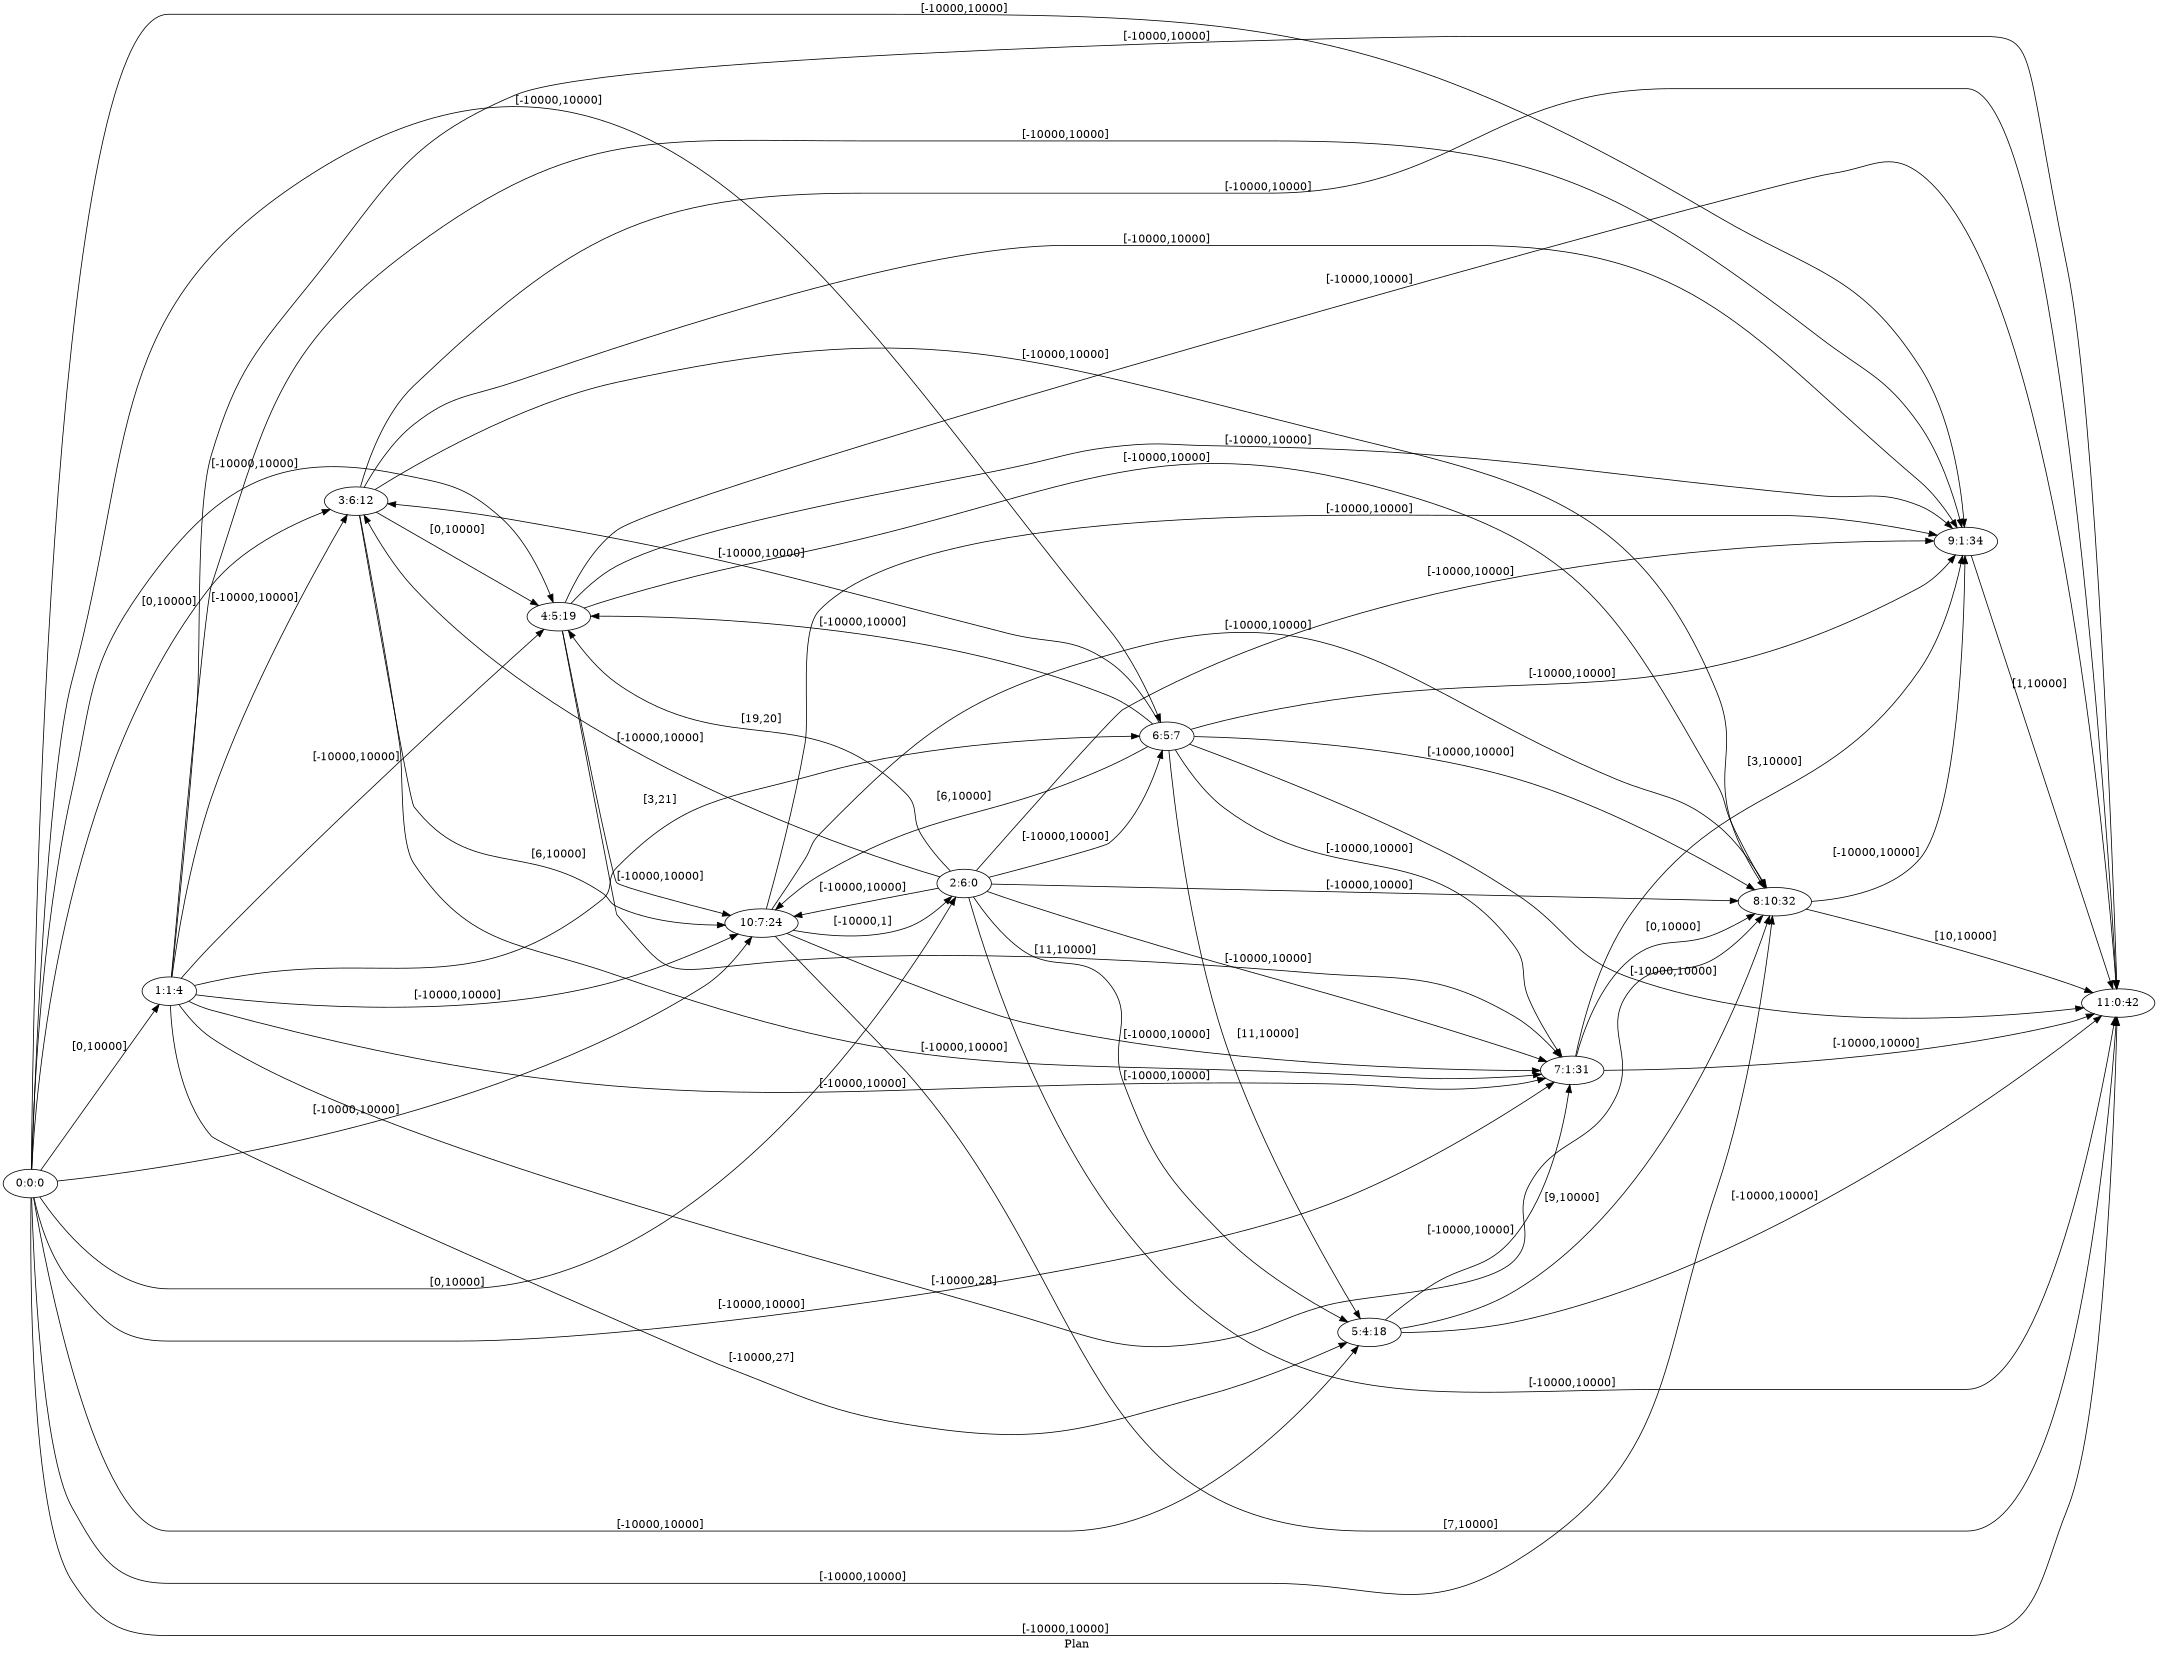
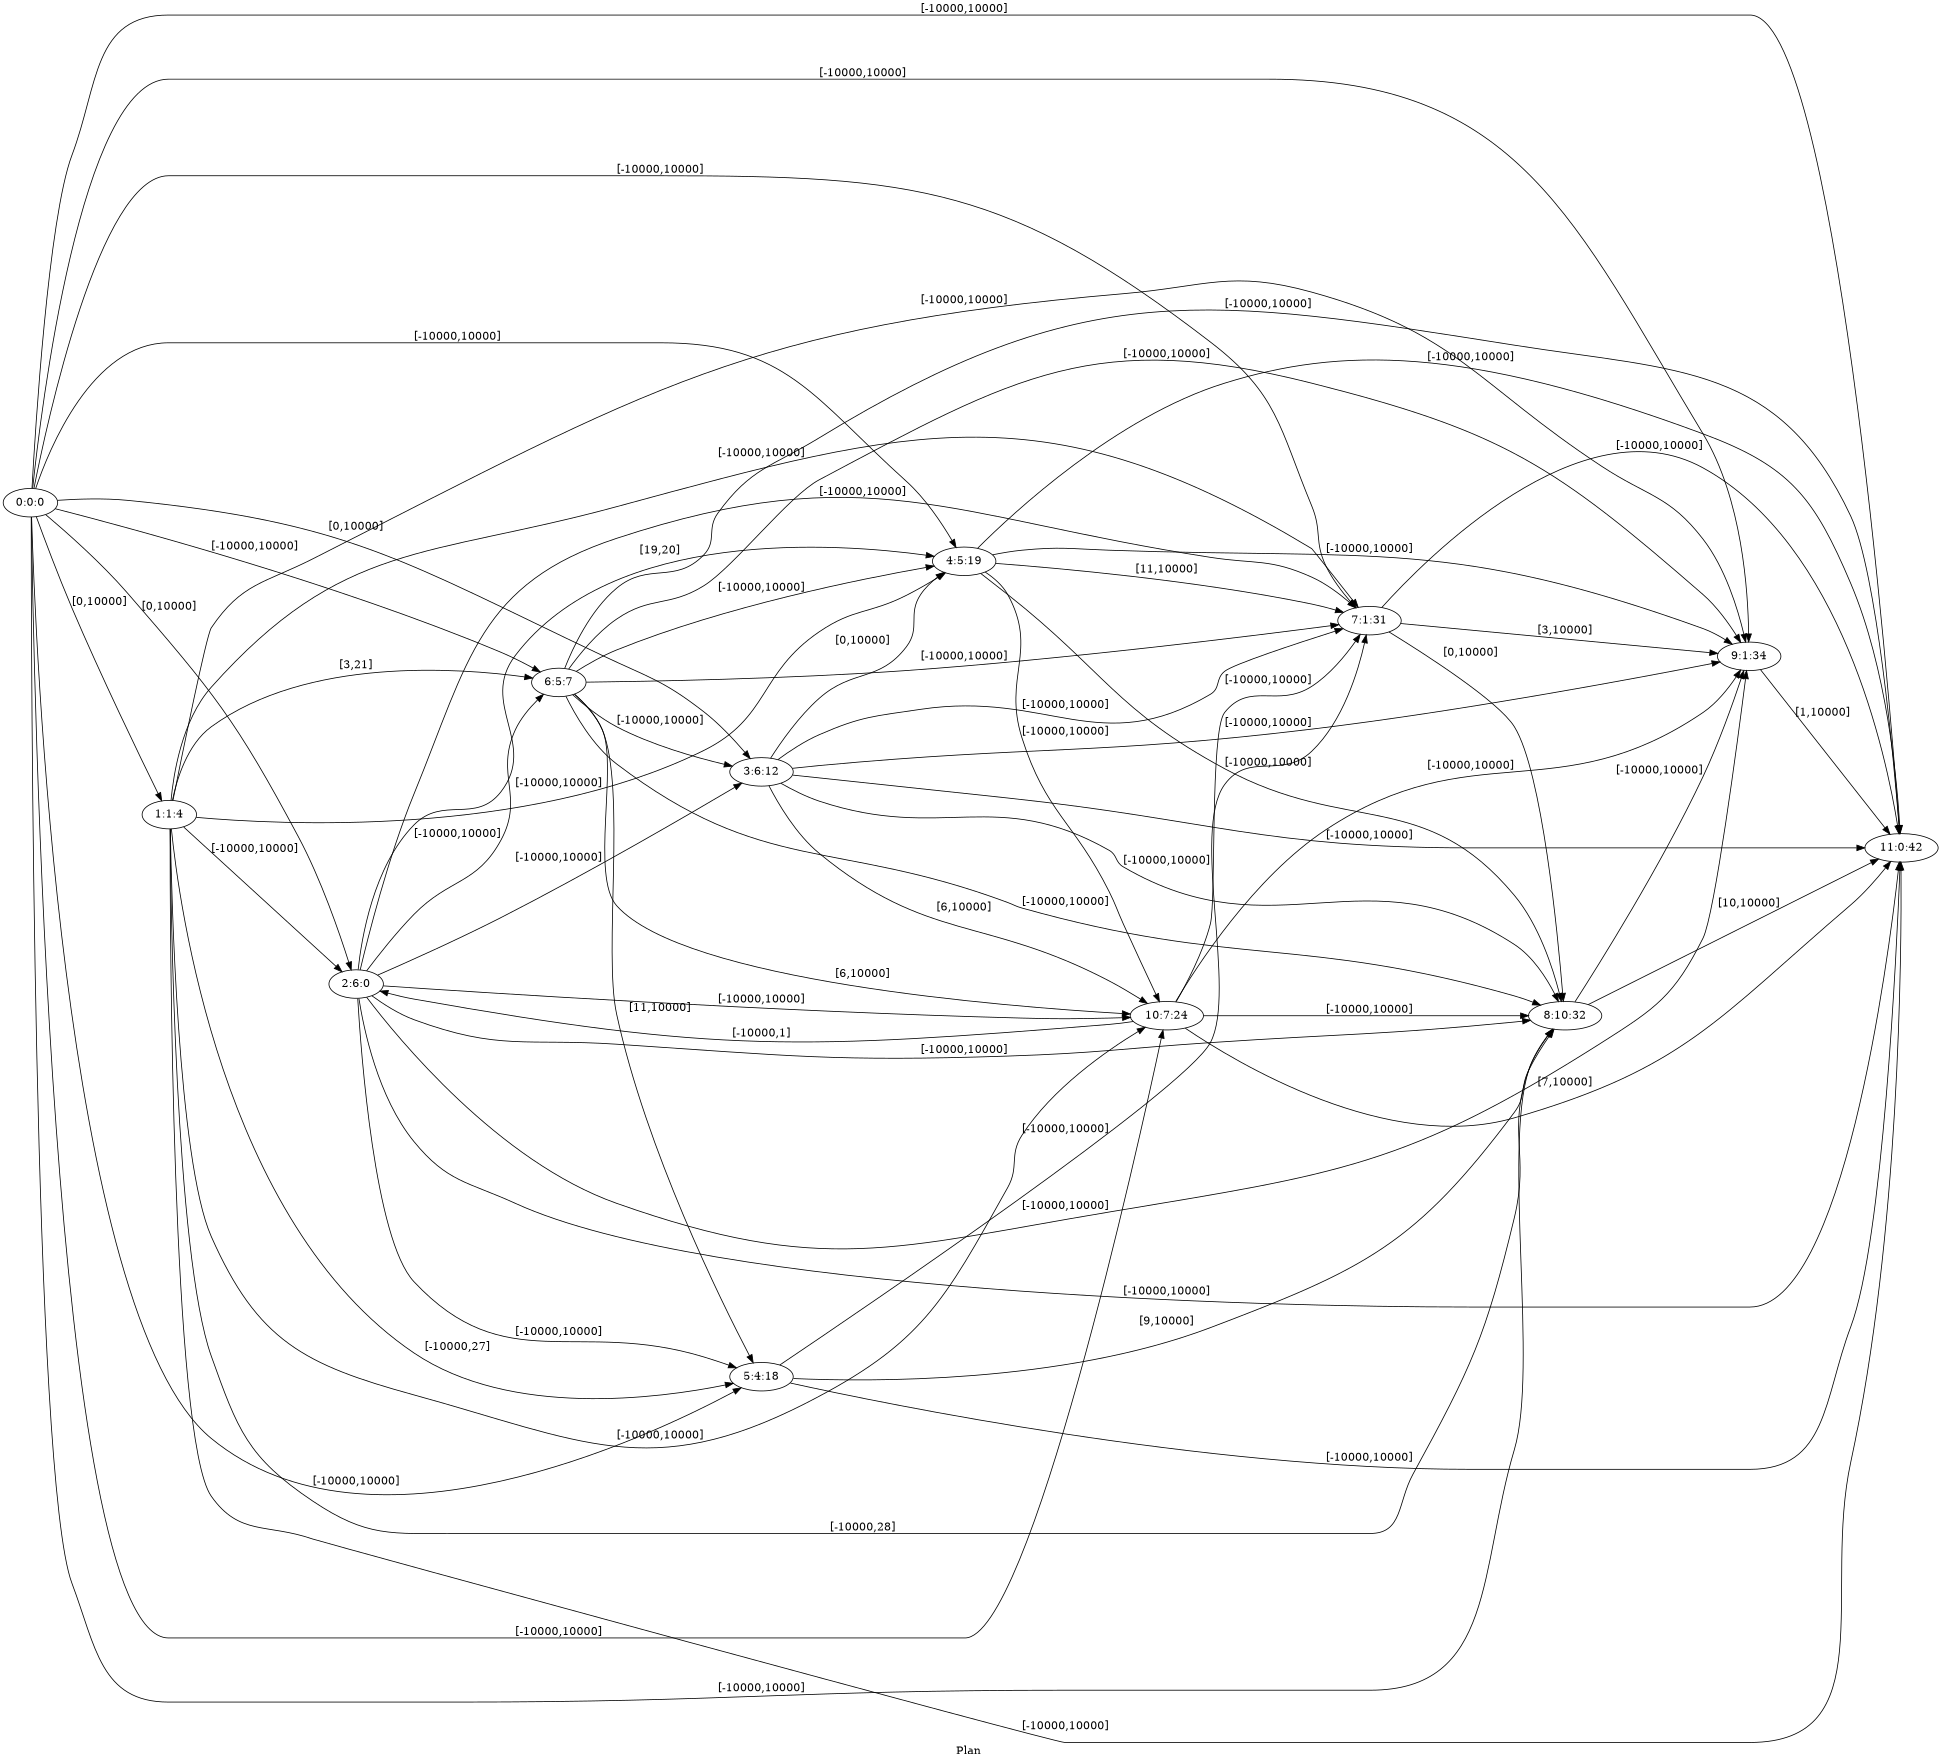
edge "1:1:4" -> "3:6:12": now "1:1:4" -> "2:6:0"
